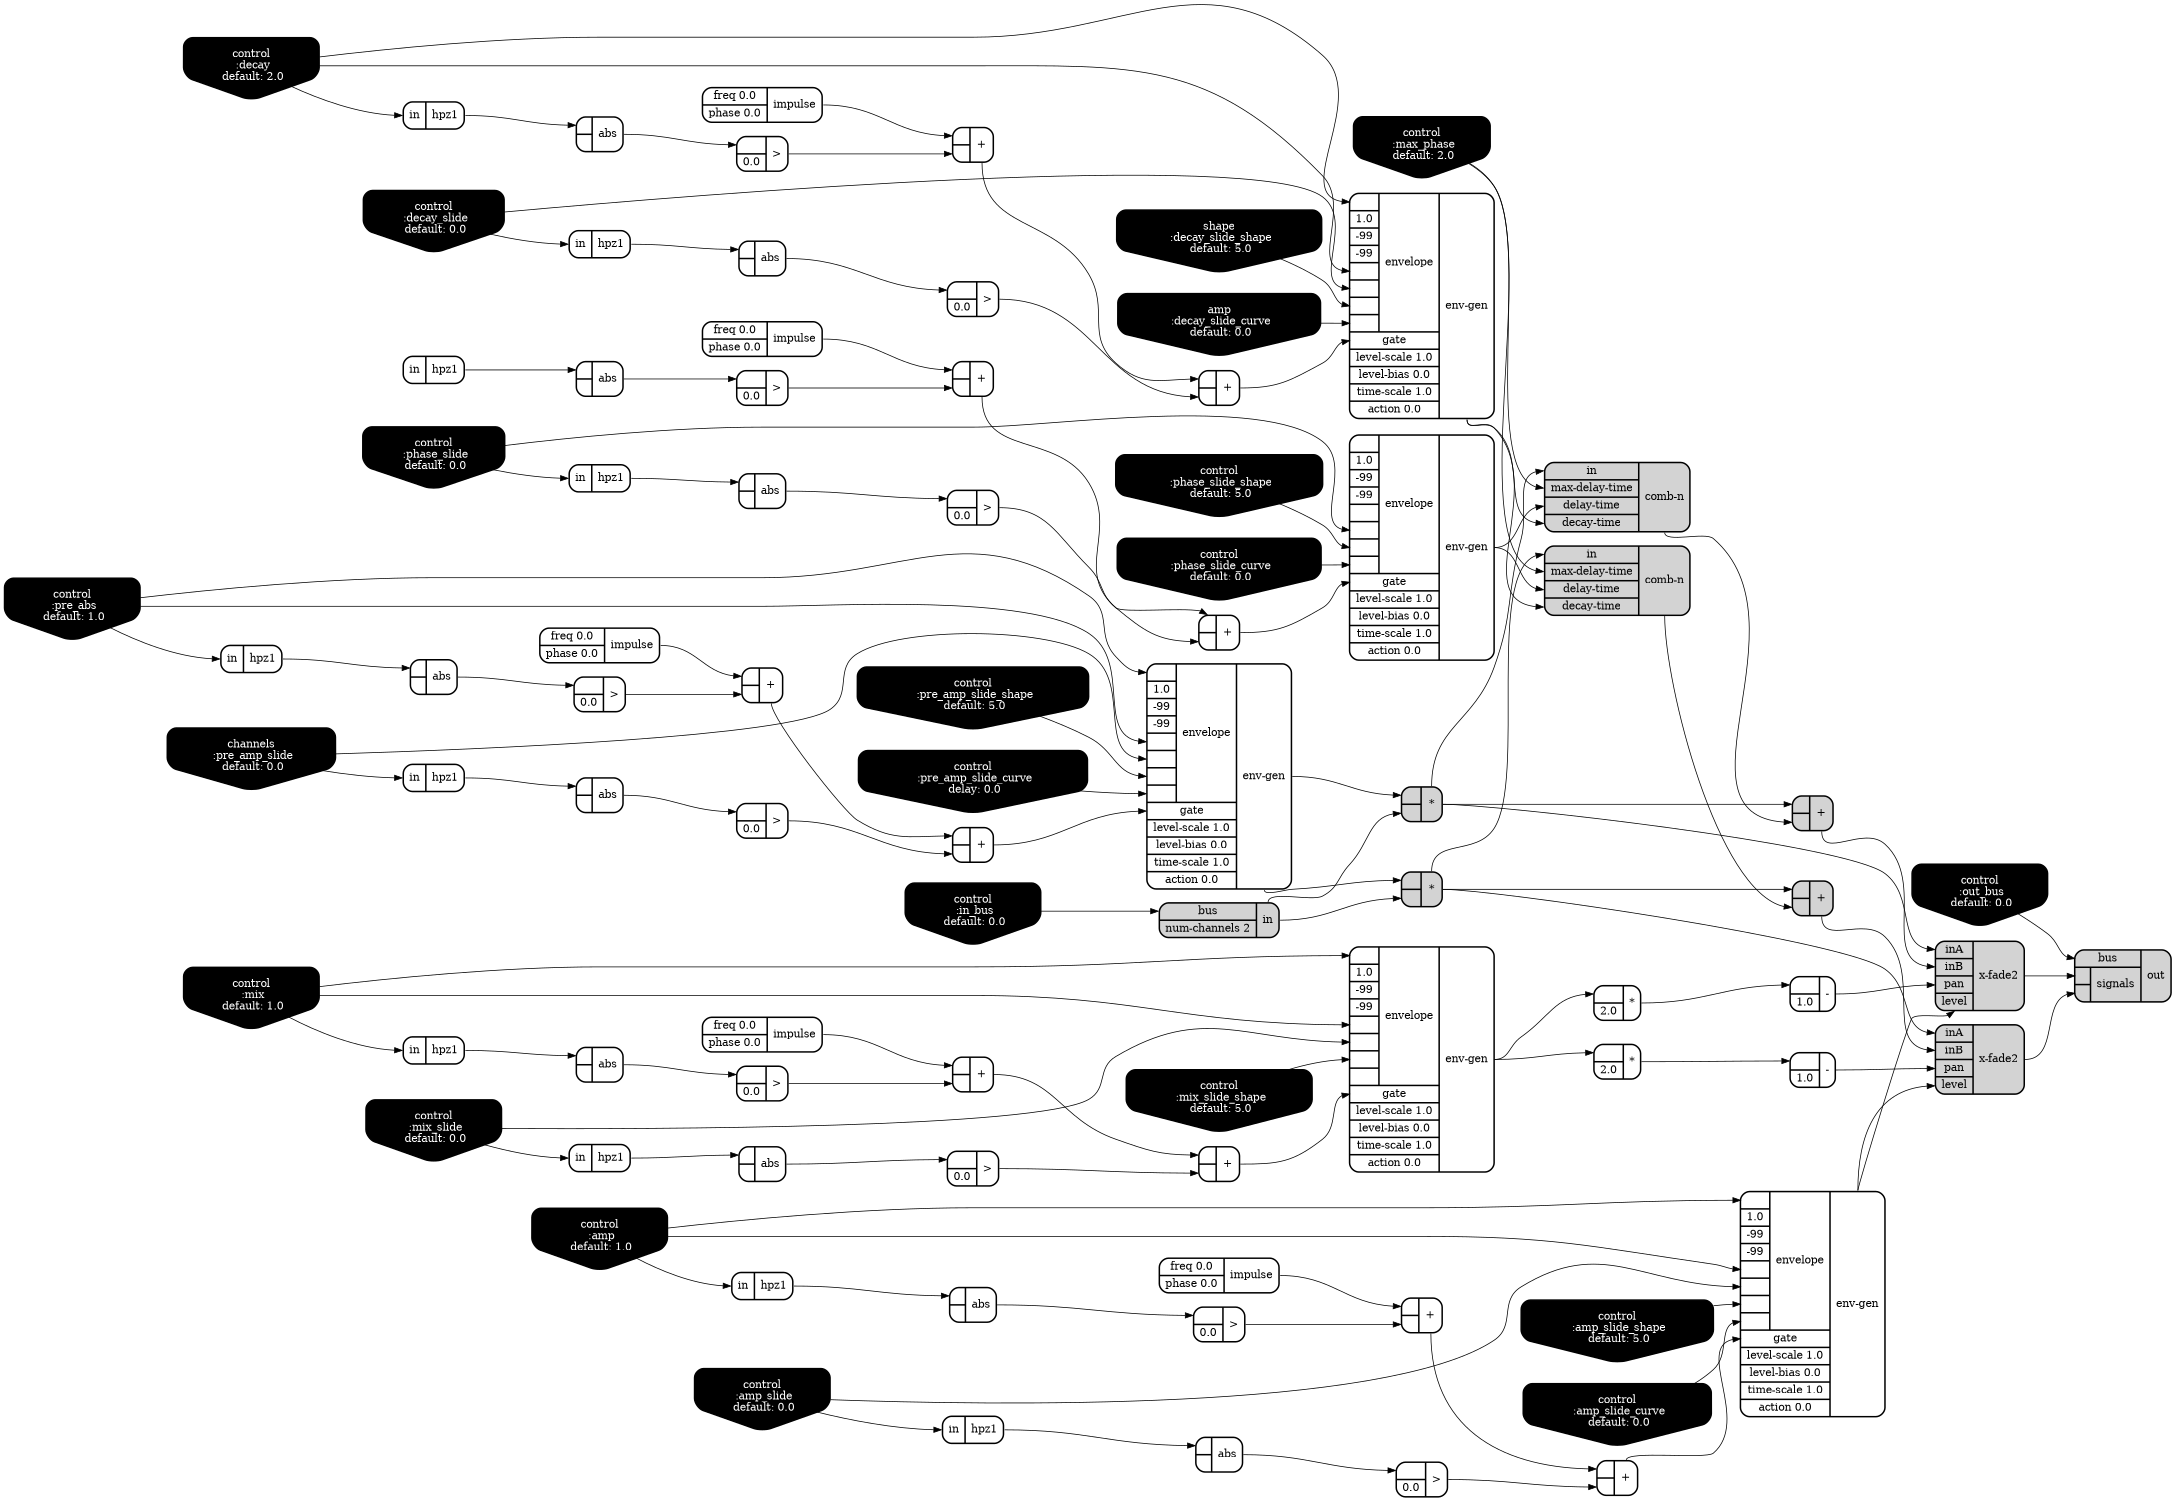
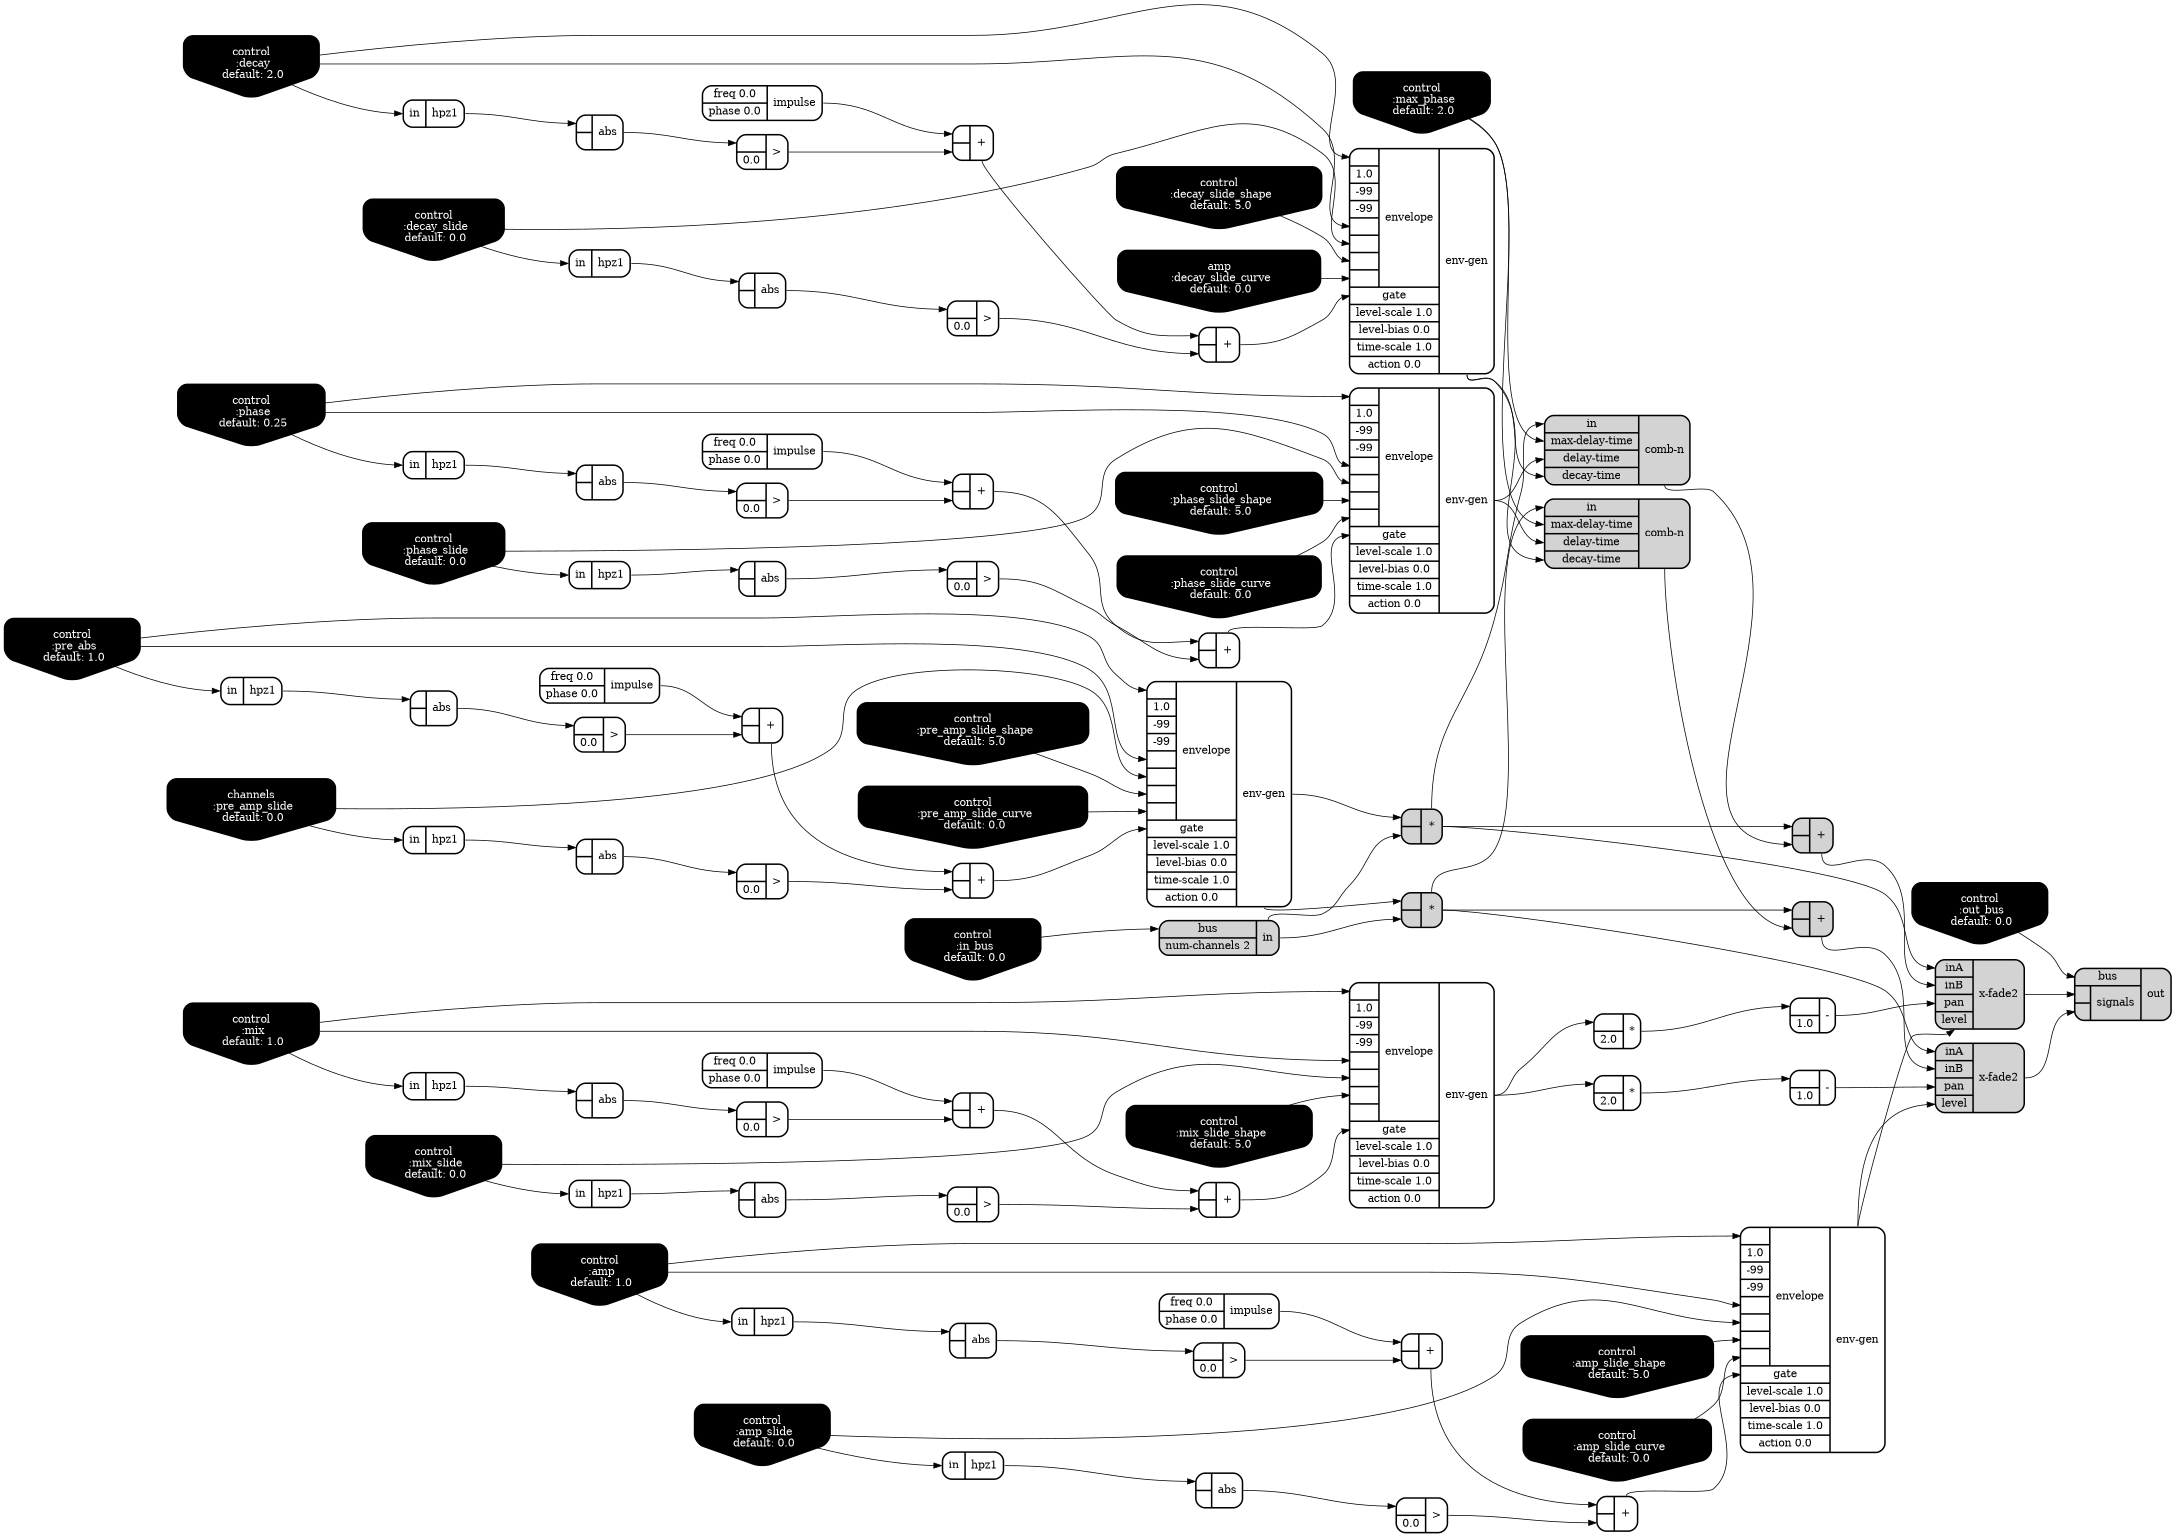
node "shape :decay_slide_shape default: 5.0": label "shape :decay_slide_shape default: 5.0" -> "control :decay_slide_shape default: 5.0"
node "control :phase default: 0.25": added
node "control :pre_amp_slide_curve delay: 0.0": label "control :pre_amp_slide_curve delay: 0.0" -> "control :pre_amp_slide_curve default: 0.0"
